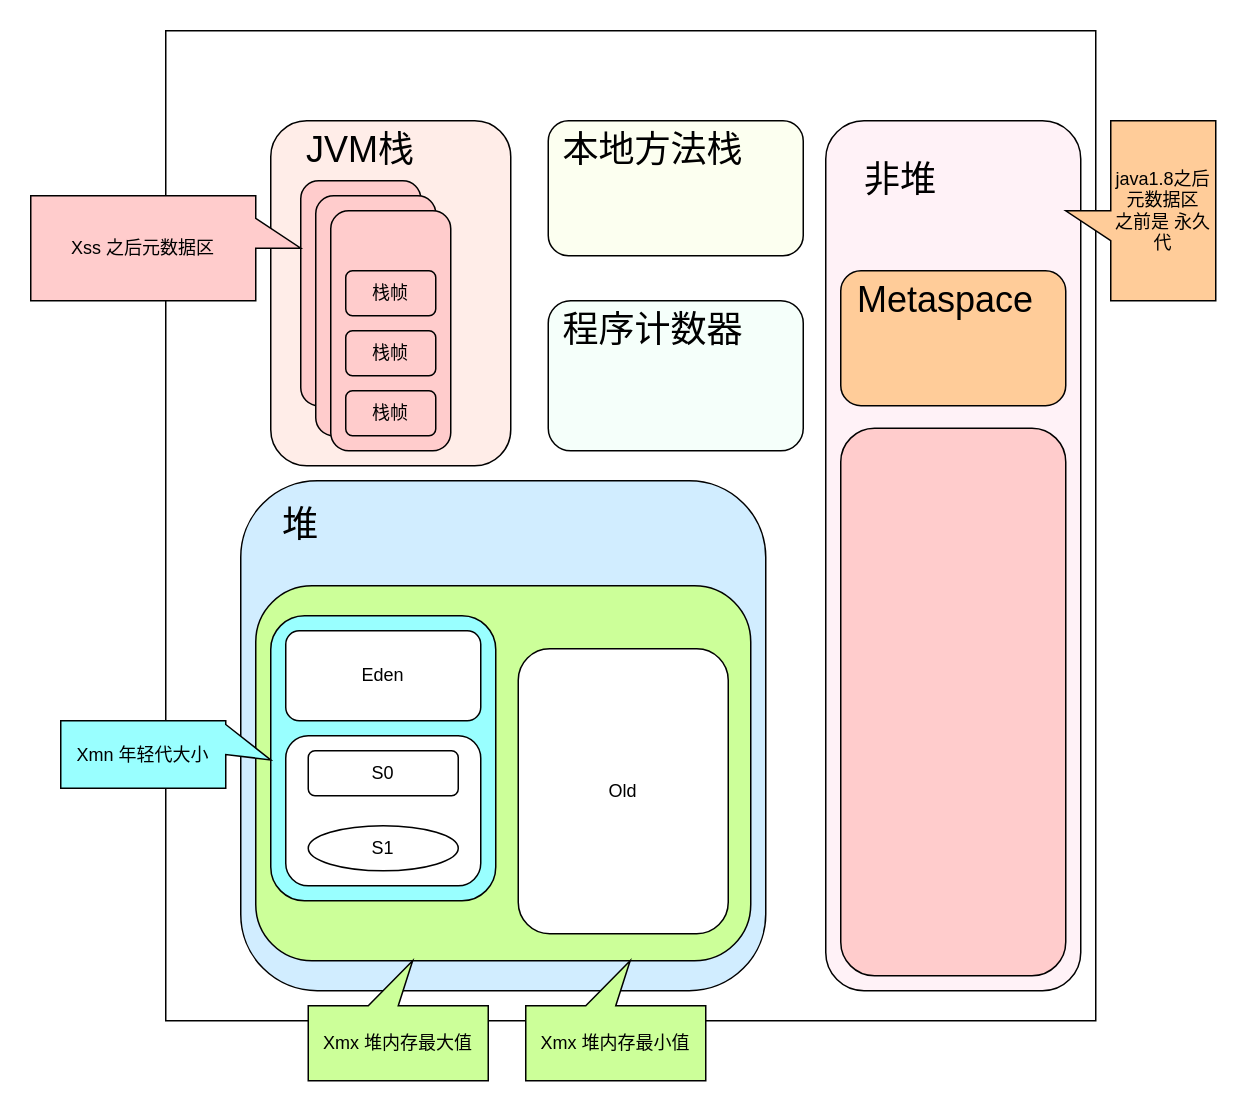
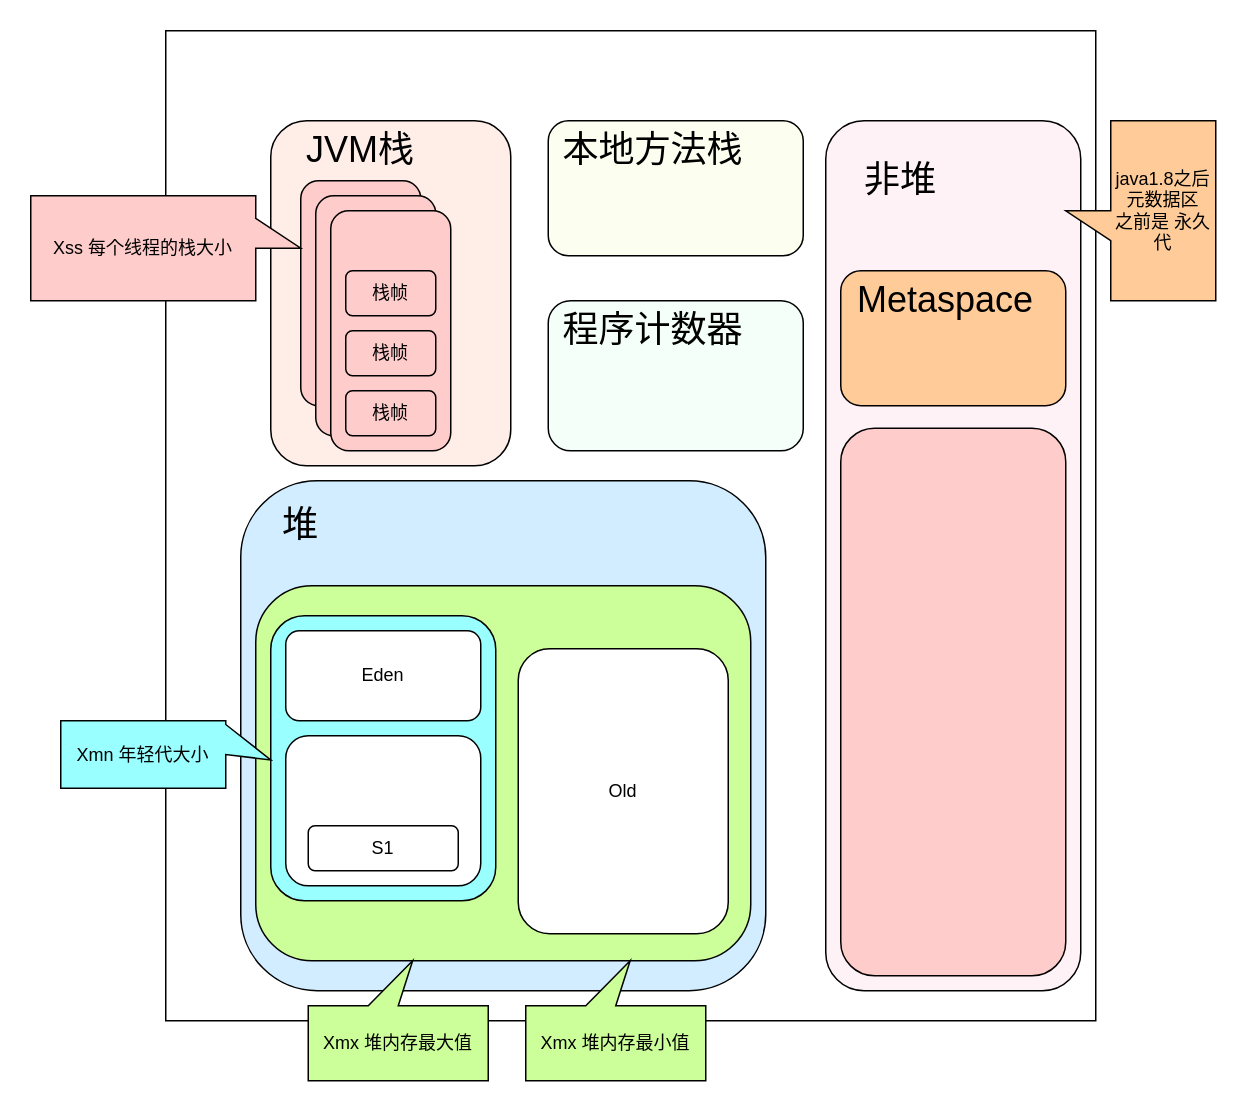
node "Xss 之后元数据区": label "Xss 之后元数据区" -> "Xss 每个线程的栈大小"
node "S0": removed
node "S1": shape ellipse -> rounded rectangle
